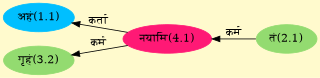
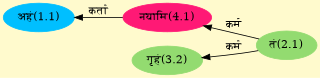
edge "नयामि(4.1)" -> "गृहं(3.2)": now "तं(2.1)" -> "गृहं(3.2)"
